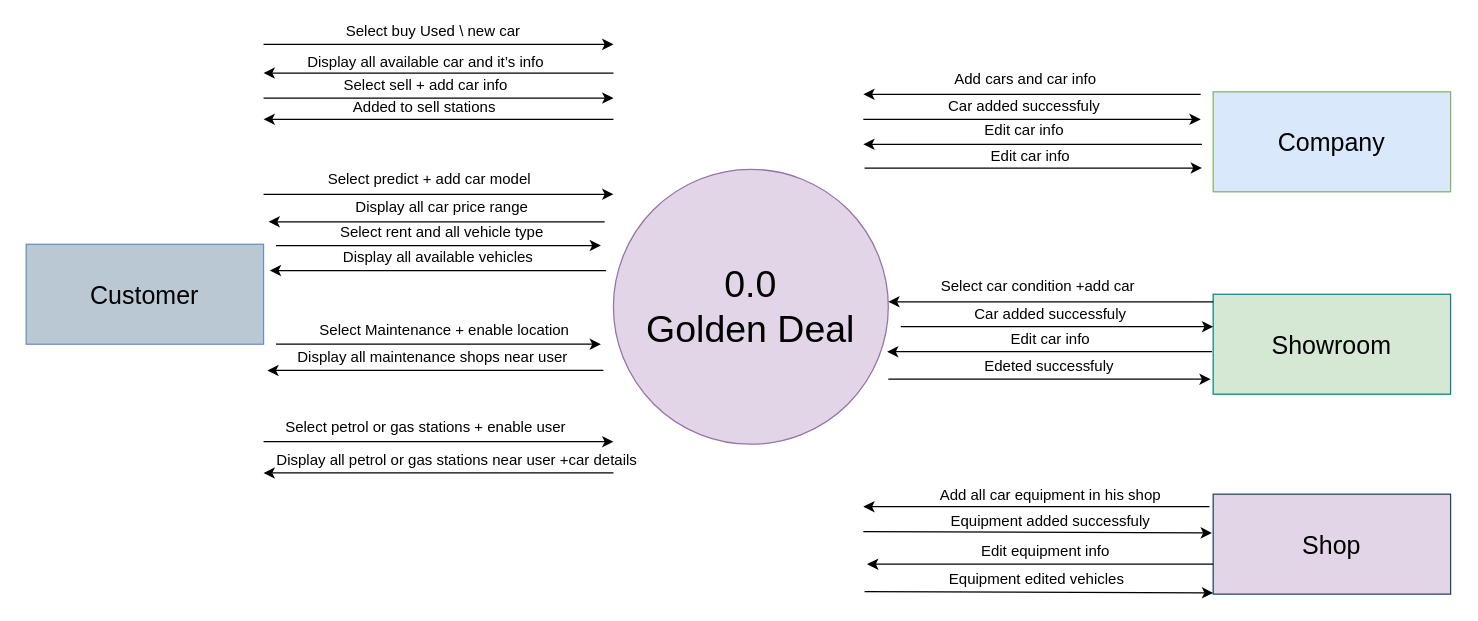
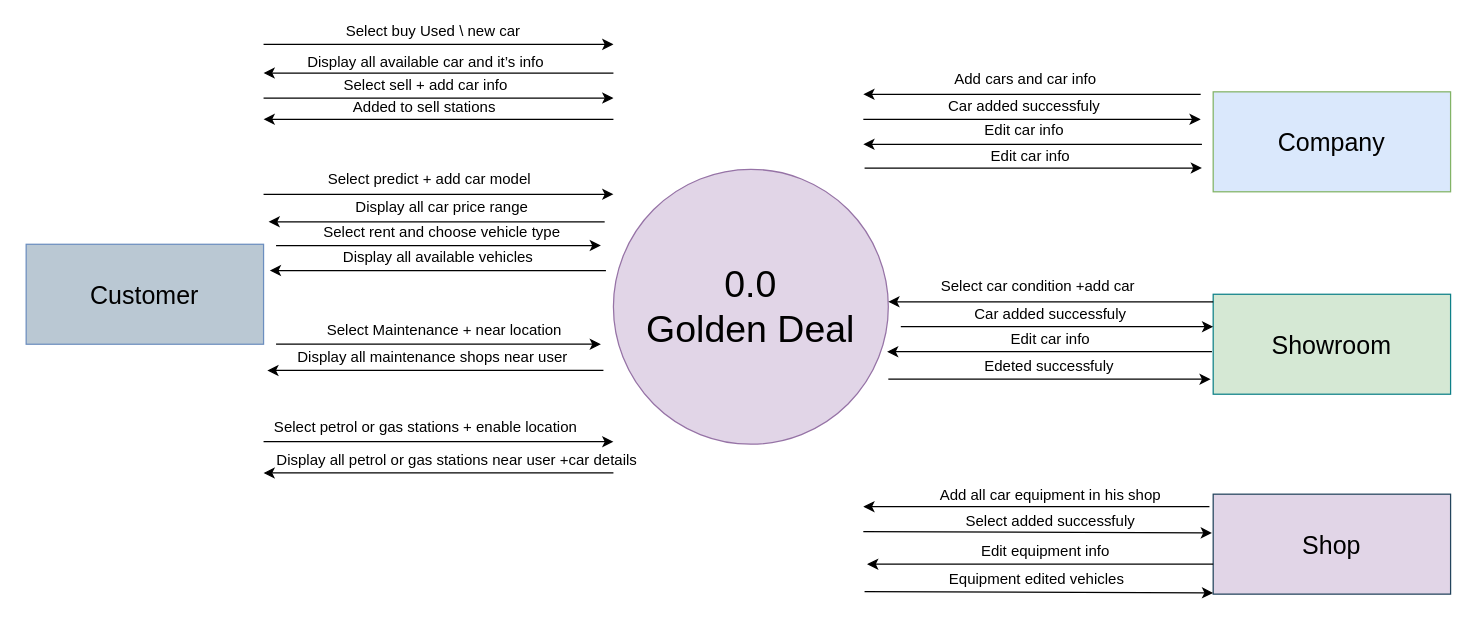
node "Select rent and all vehicle type": label "Select rent and all vehicle type" -> "Select rent and choose vehicle type"
node "Select Maintenance + enable location": label "Select Maintenance + enable location" -> "Select Maintenance + near location"
node "Select petrol or gas stations + enable user": label "Select petrol or gas stations + enable user" -> "Select petrol or gas stations + enable location"
node "Equipment added successfuly": label "Equipment added successfuly" -> "Select added successfuly"
